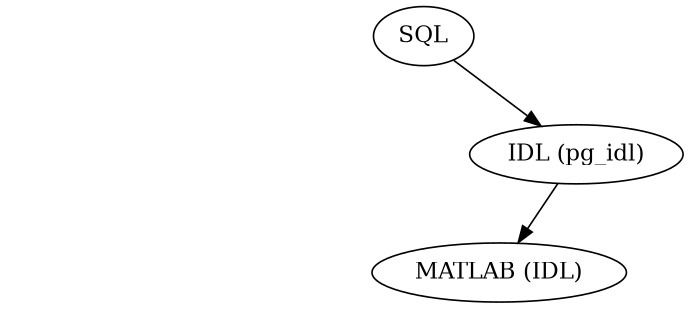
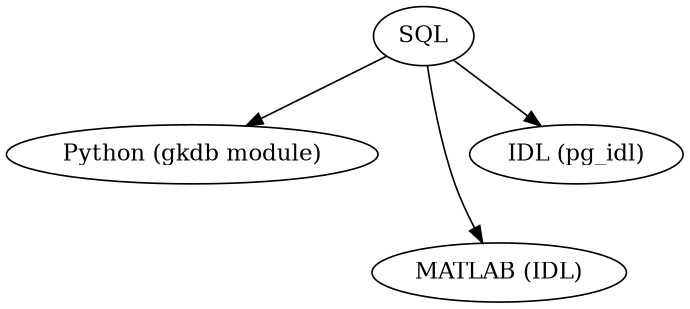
node "Python (gkdb module)": added
edge "IDL (pg_idl)" -> "MATLAB (IDL)": now "SQL" -> "MATLAB (IDL)"
